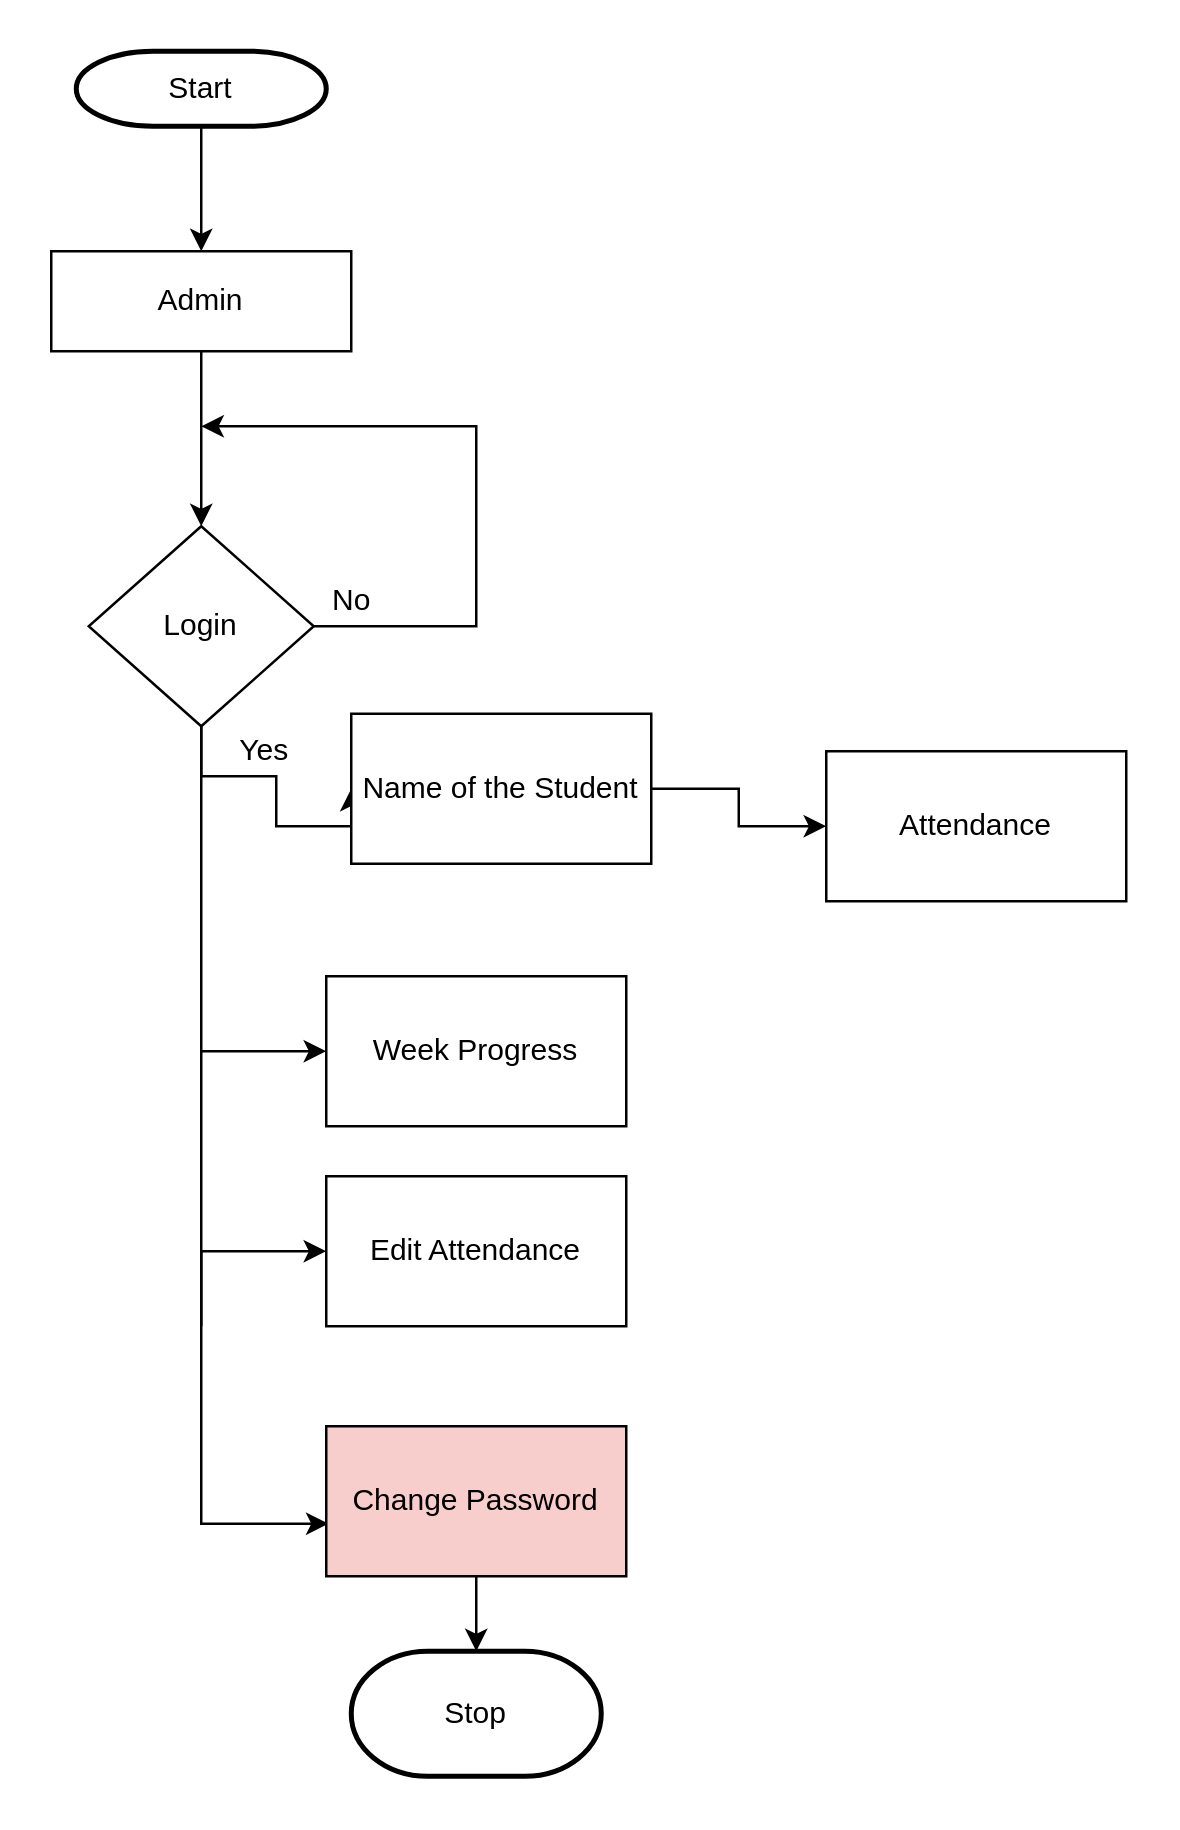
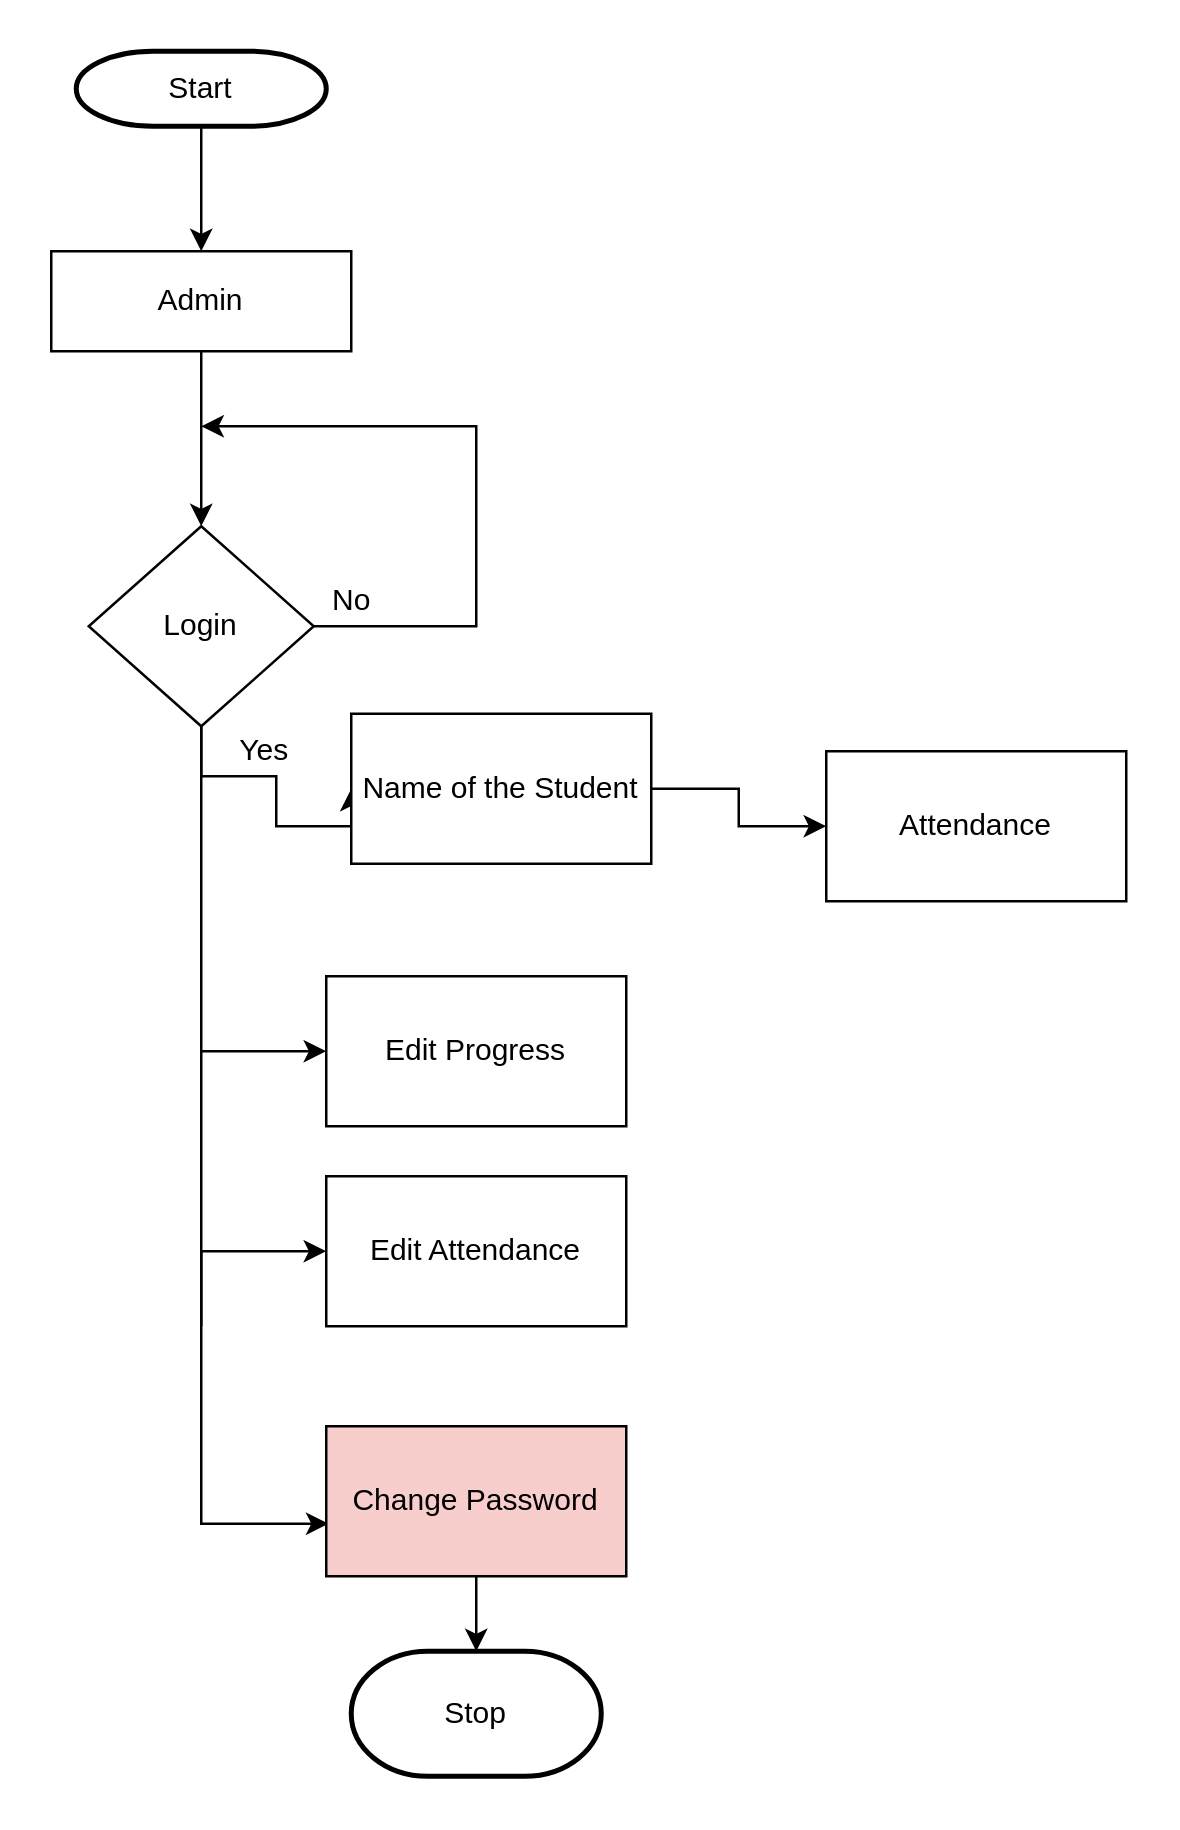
node "Week Progress": label "Week Progress" -> "Edit Progress"
